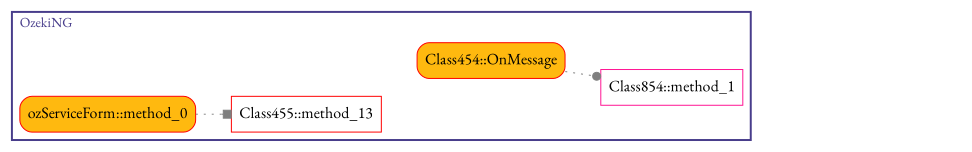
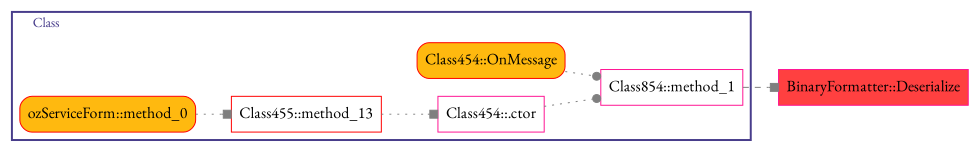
cluster "OzekiNG": label "OzekiNG" -> "Class"
node "BinaryFormatter::Deserialize": added
node "Class454::.ctor": added
